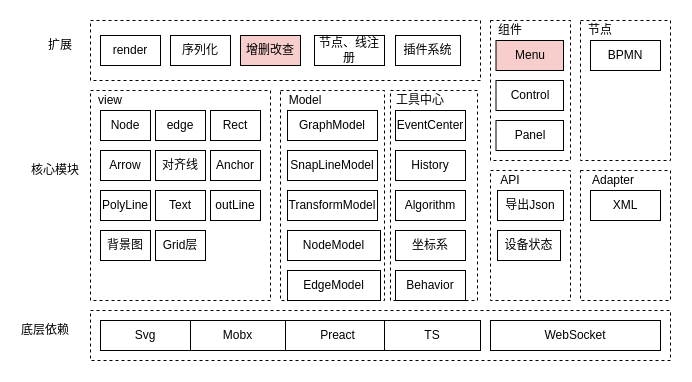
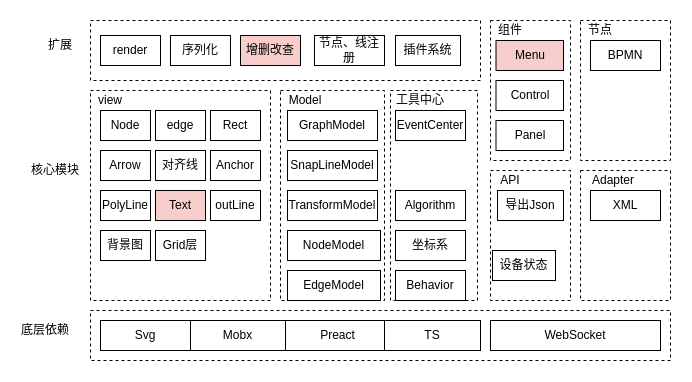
node "History": removed
node "Text": fillcolor #ffffff -> #f8cecc
node "设备状态": moved (529, 246) -> (524, 266)
